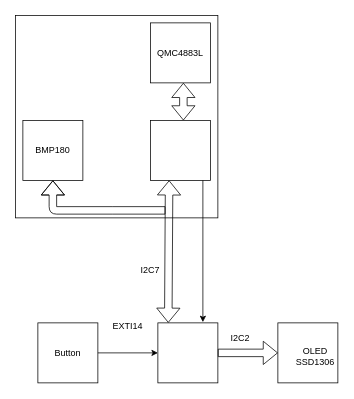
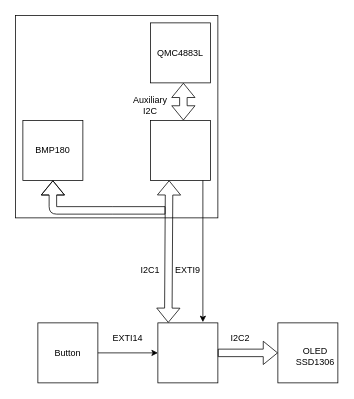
node "Auxiliary I2C": added
node "I2C7": label "I2C7" -> "I2C1"
node "EXTI9": added
node "EXTI14": moved (128, 327) -> (128, 338)
